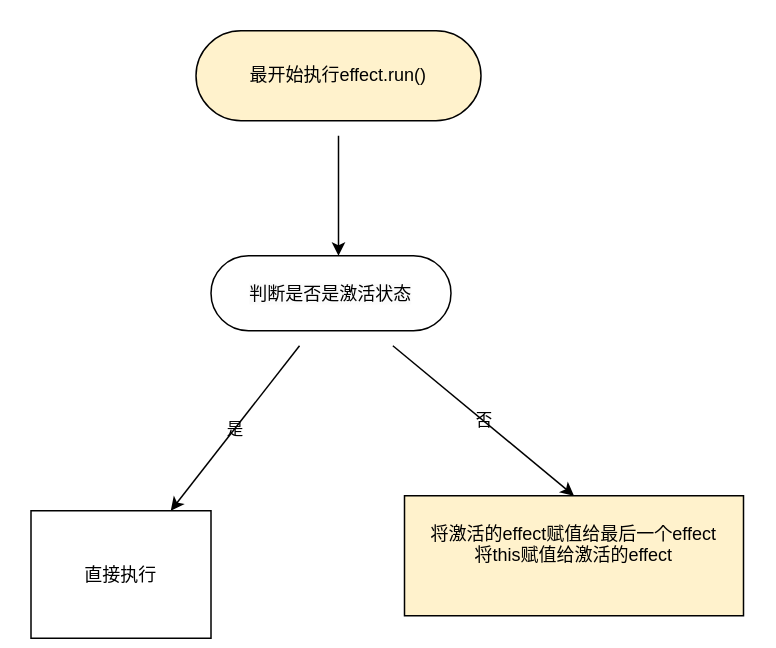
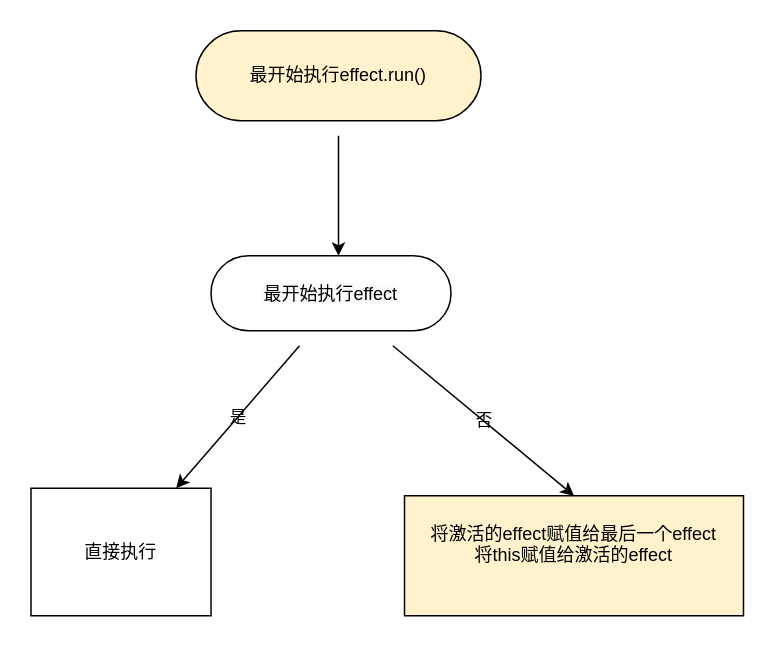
node "判断是否是激活状态": label "判断是否是激活状态" -> "最开始执行effect"
node "直接执行": moved (121, 575) -> (121, 552)
